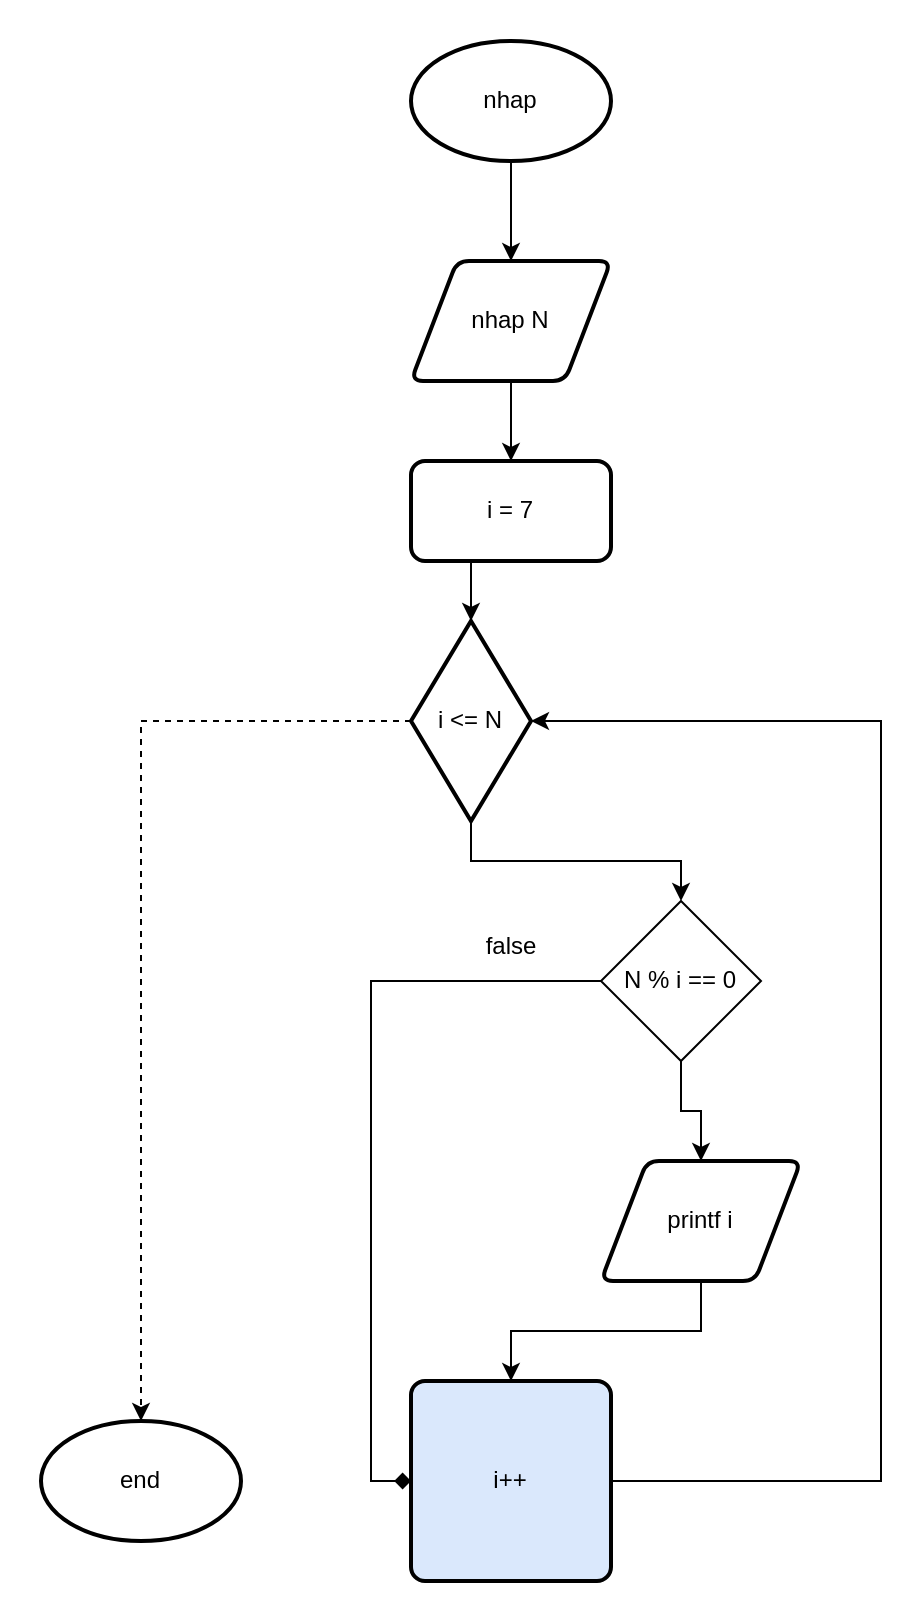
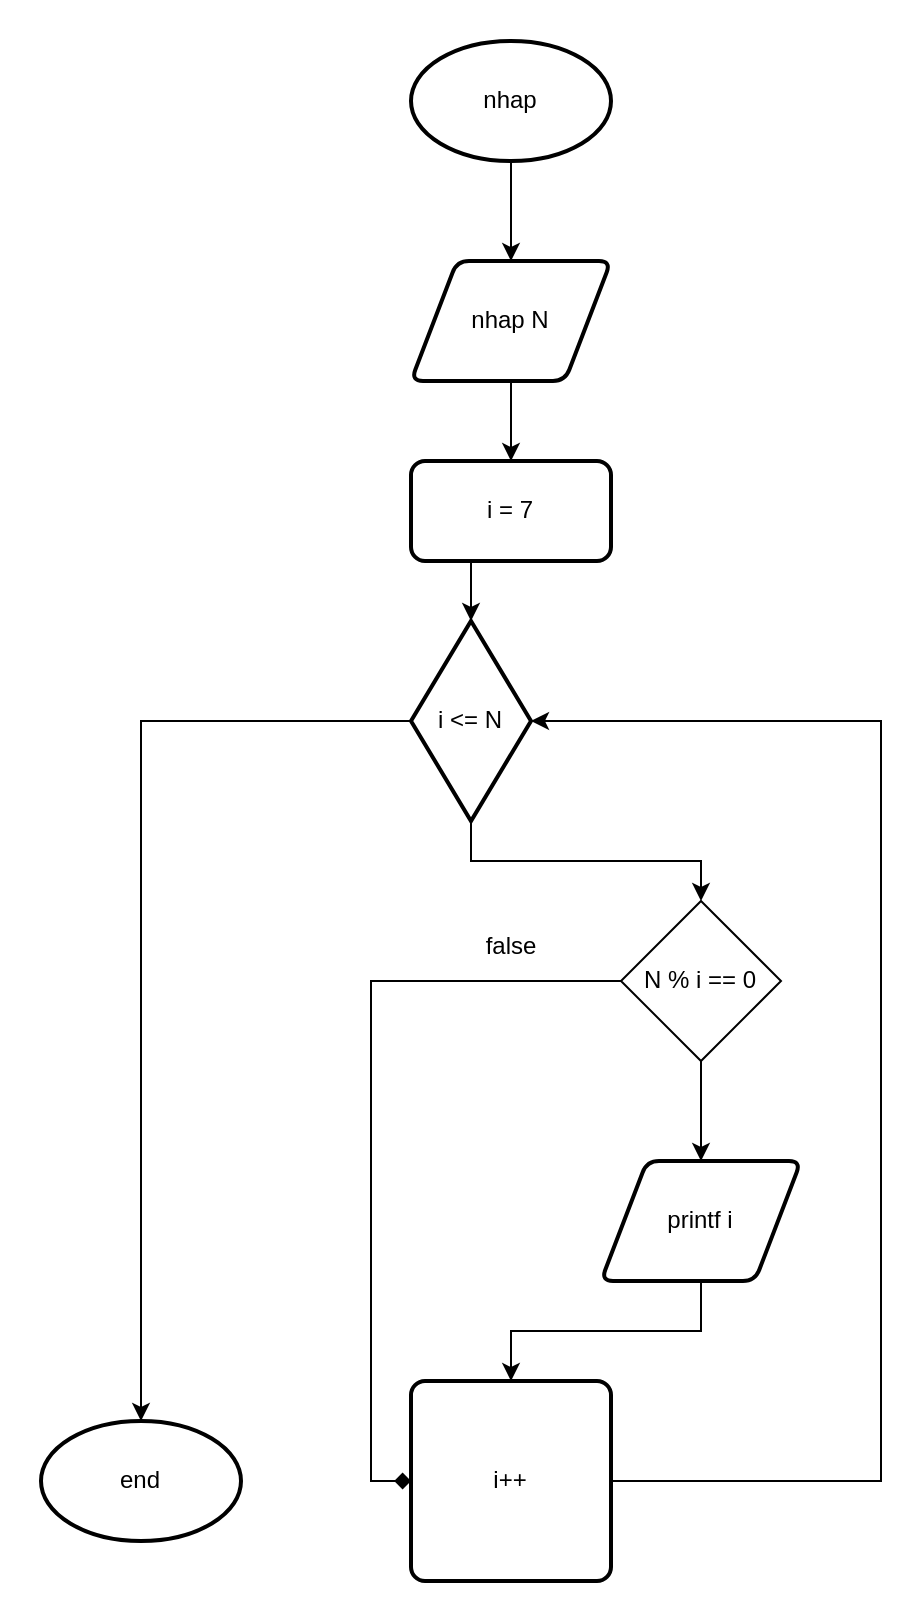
edge "i <= N" -> "end": style dashed -> solid
node "N % i == 0": moved (681, 981) -> (701, 981)
node "i++": fillcolor #dae8fc -> #ffffff
